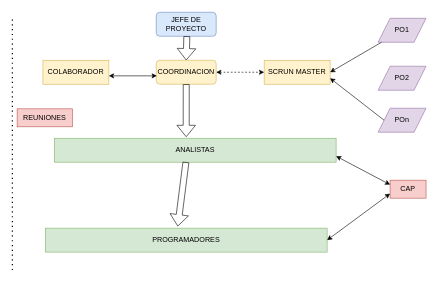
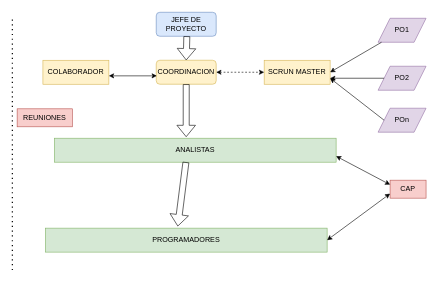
edge "PO2" -> "SCRUN MASTER": added
